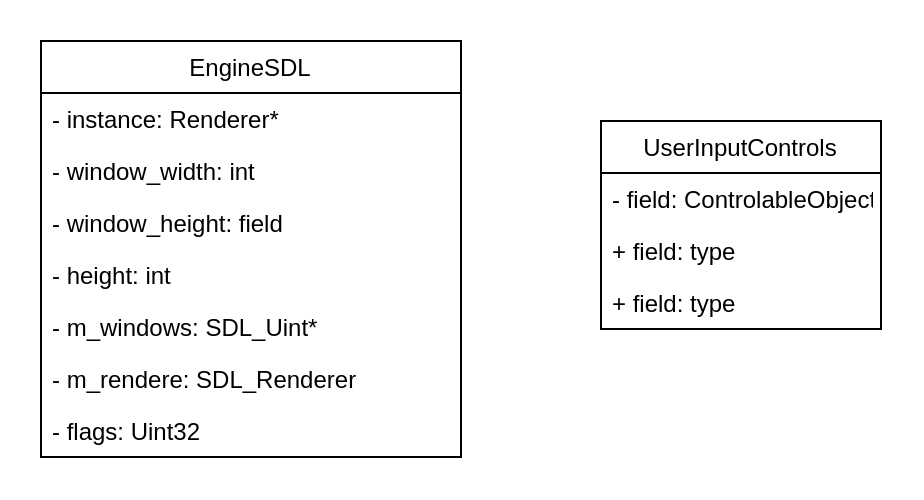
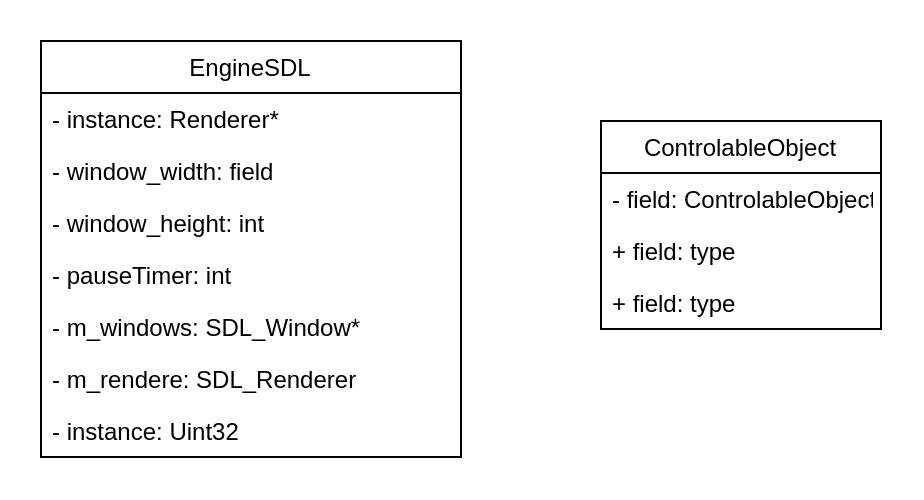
node "UserInputControls": label "UserInputControls" -> "ControlableObject"
node "- window_width: int": label "- window_width: int" -> "- window_width: field"
node "- window_height: field": label "- window_height: field" -> "- window_height: int"
node "- height: int": label "- height: int" -> "- pauseTimer: int"
node "- m_windows: SDL_Uint*": label "- m_windows: SDL_Uint*" -> "- m_windows: SDL_Window*"
node "- flags: Uint32": label "- flags: Uint32" -> "- instance: Uint32"
